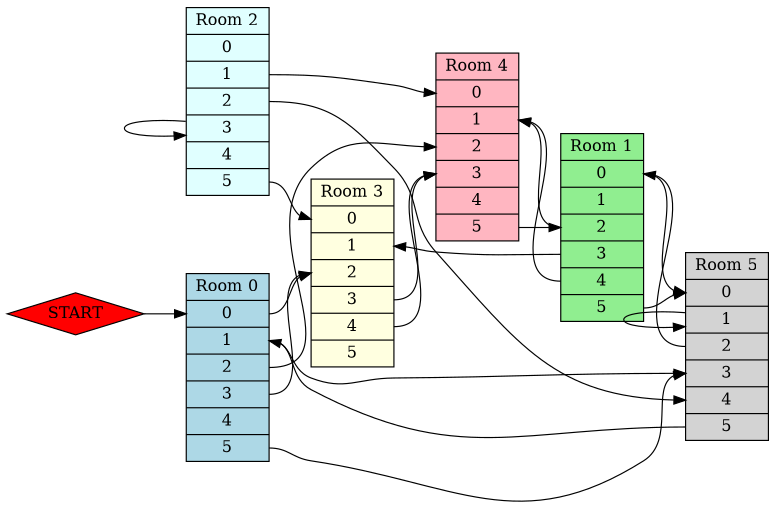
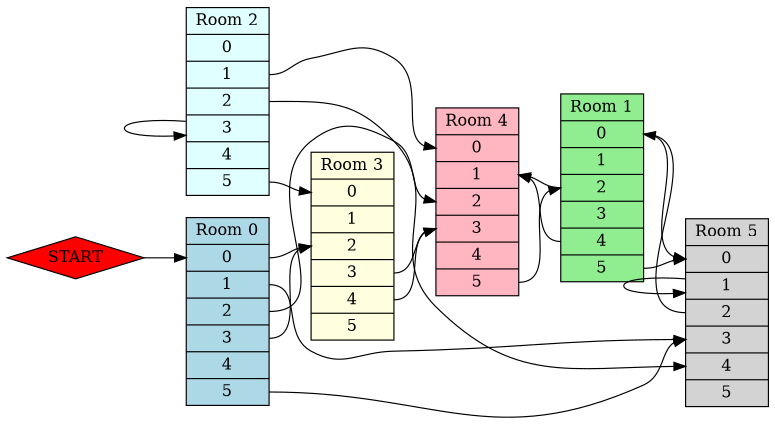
edge "Room 1" -> "Room 3": removed
edge "Room 5" -> "Room 0": removed
